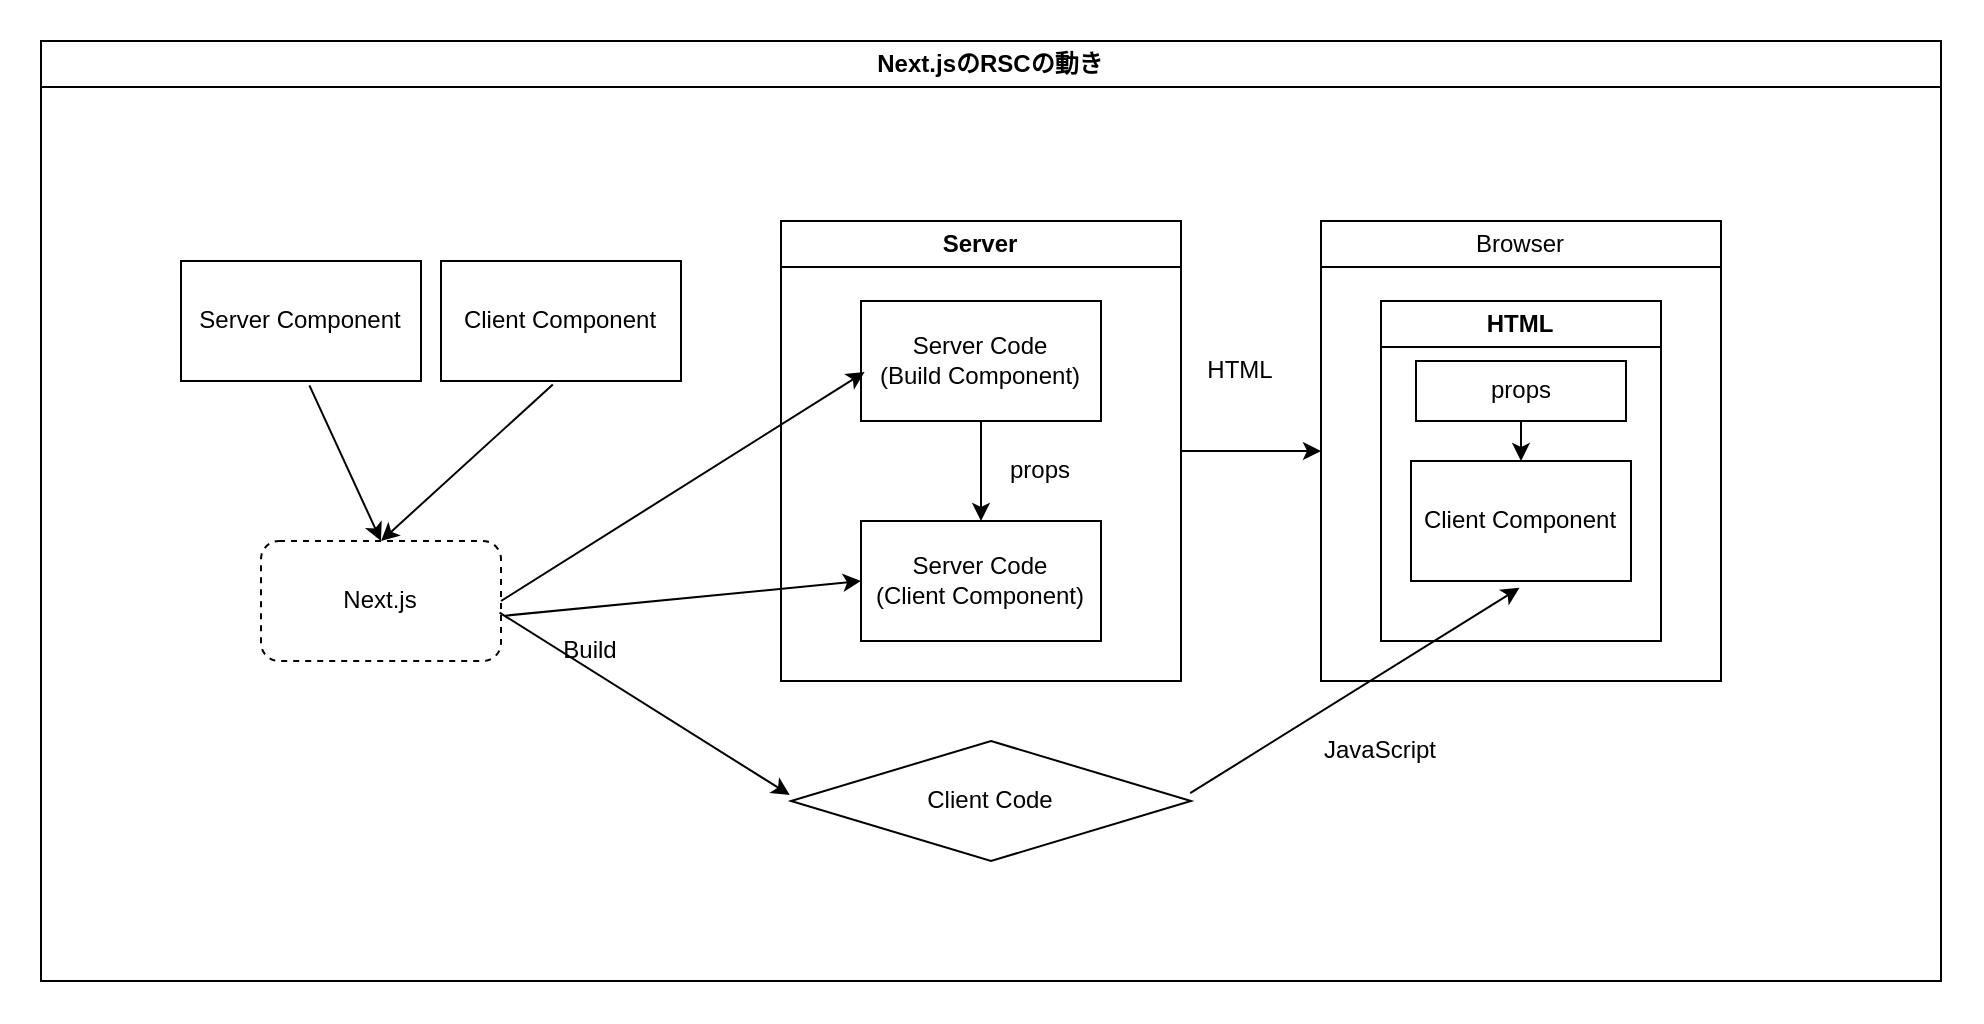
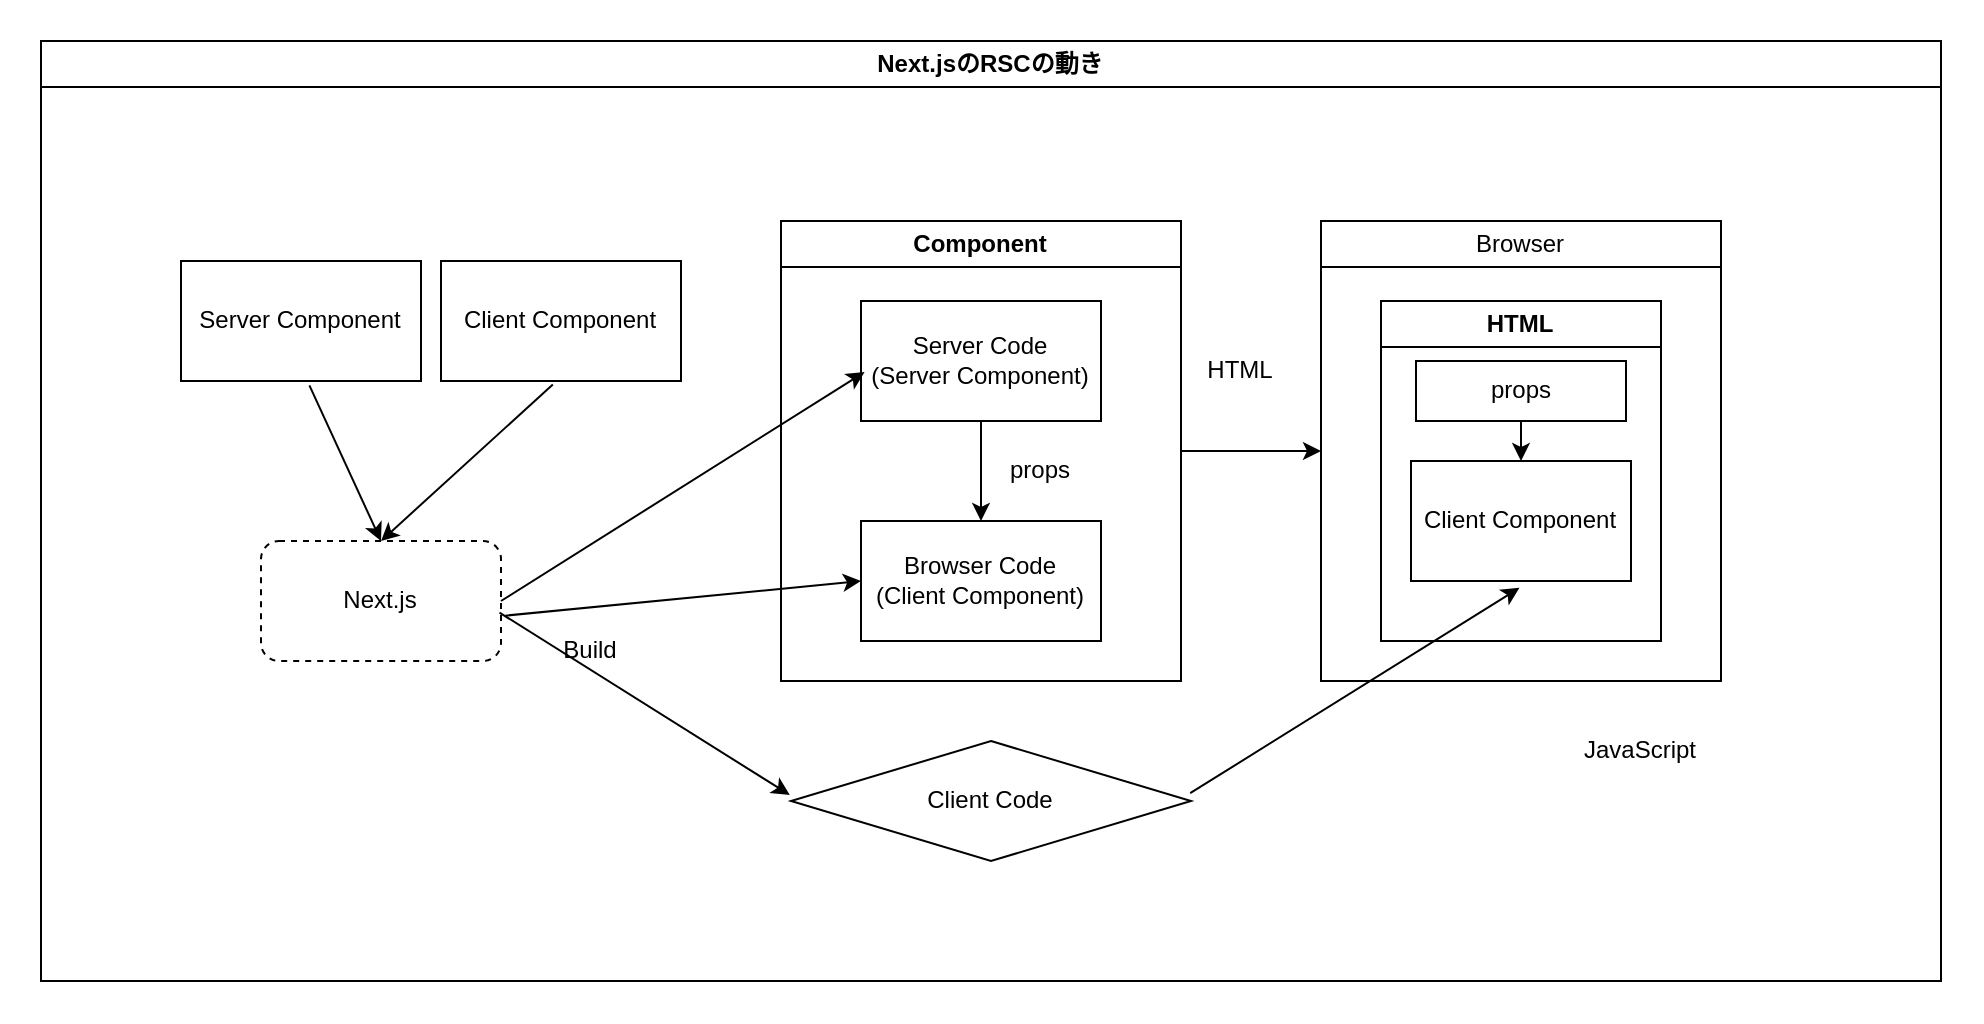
node "Server": label "Server" -> "Component"
node "Server Code (Build Component)": label "Server Code (Build Component)" -> "Server Code (Server Component)"
node "Server Code (Client Component)": label "Server Code (Client Component)" -> "Browser Code (Client Component)"
node "JavaScript": moved (1381, 751) -> (1641, 751)
